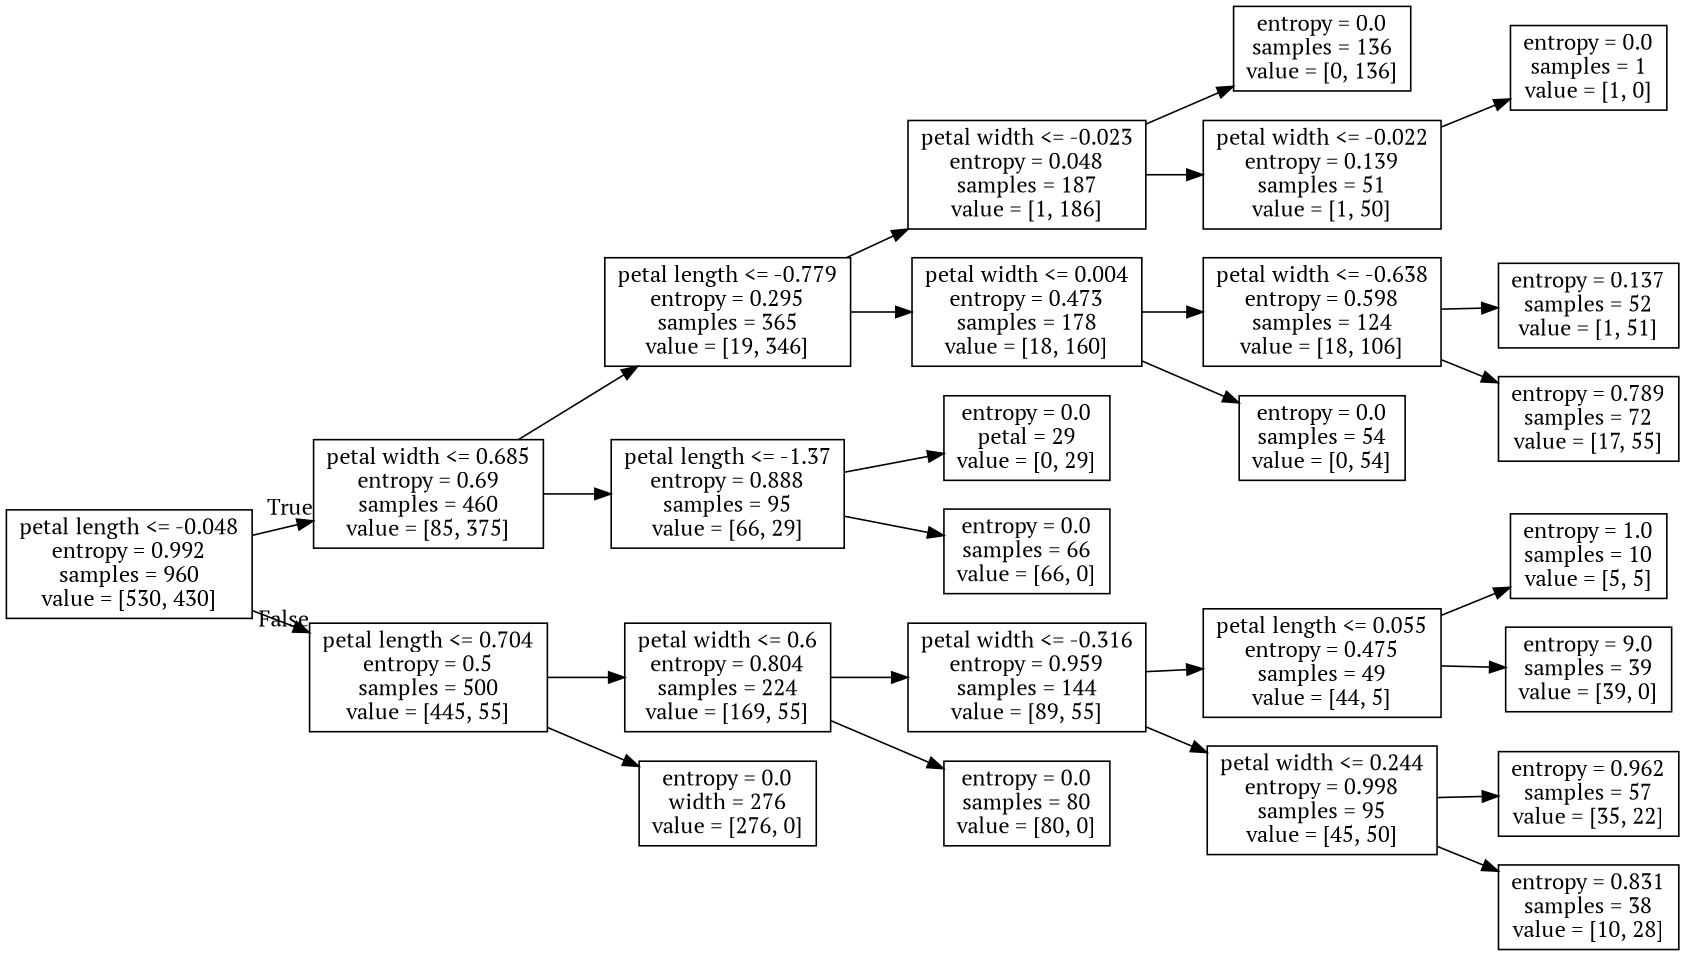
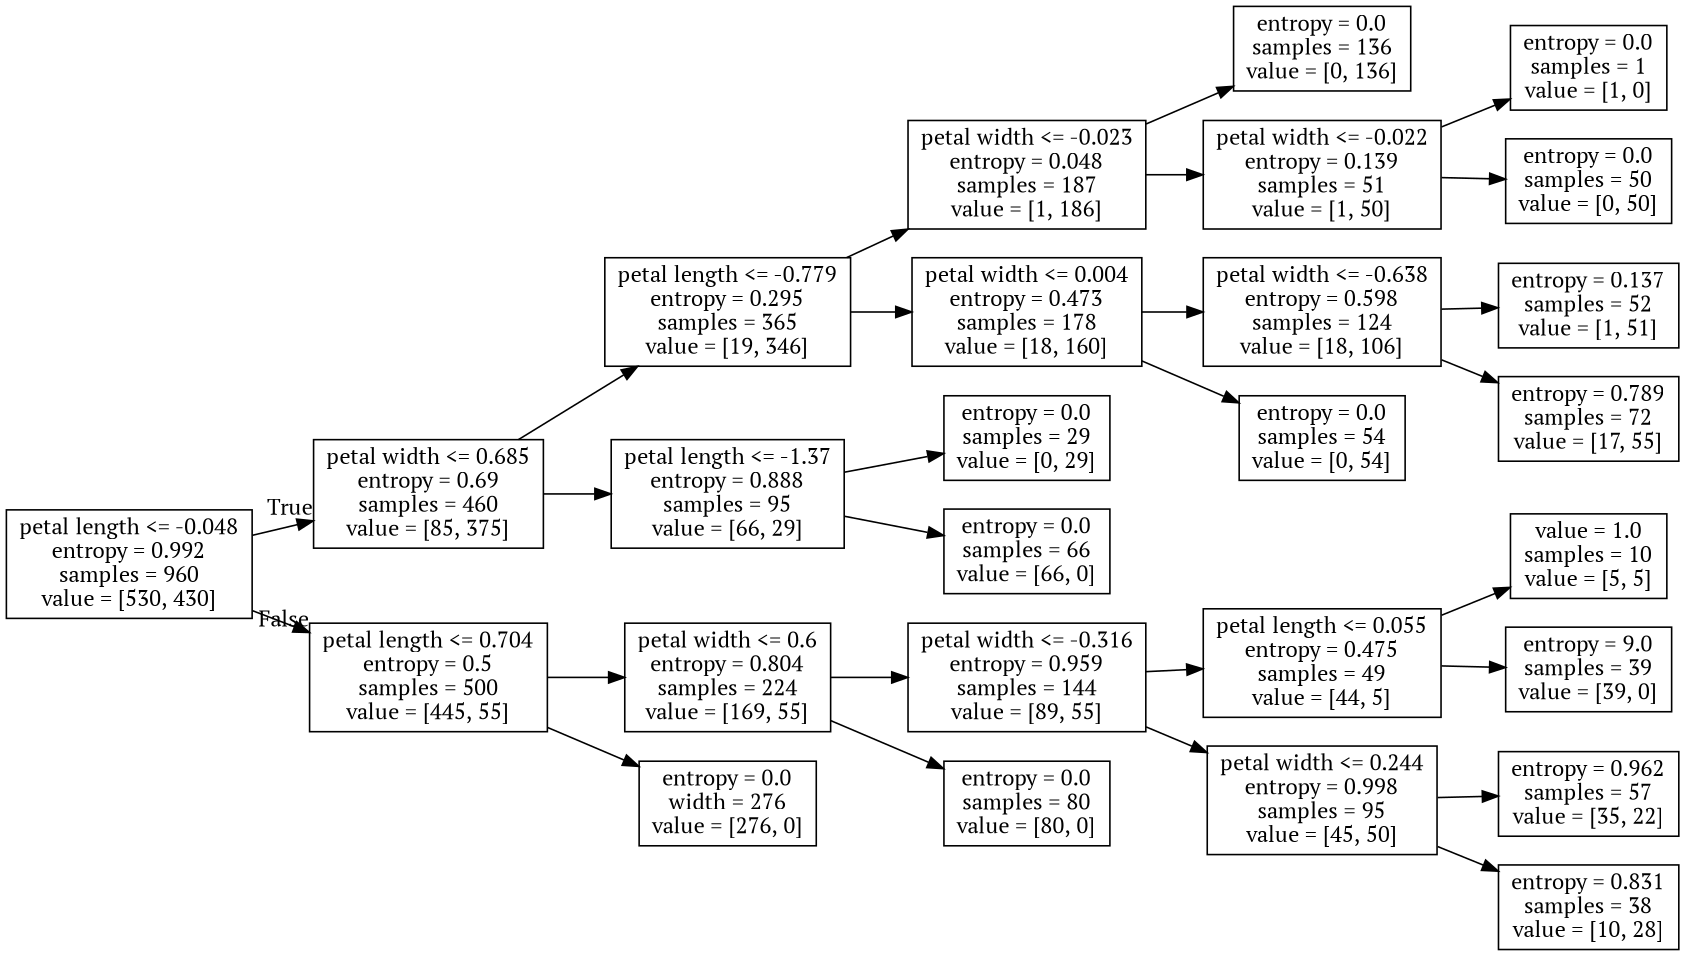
node "entropy = 0.0 samples = 50 value = [0, 50]": added
node "entropy = 0.0 petal = 29 value = [0, 29]": label "entropy = 0.0 petal = 29 value = [0, 29]" -> "entropy = 0.0 samples = 29 value = [0, 29]"
node "entropy = 1.0 samples = 10 value = [5, 5]": label "entropy = 1.0 samples = 10 value = [5, 5]" -> "value = 1.0 samples = 10 value = [5, 5]"
